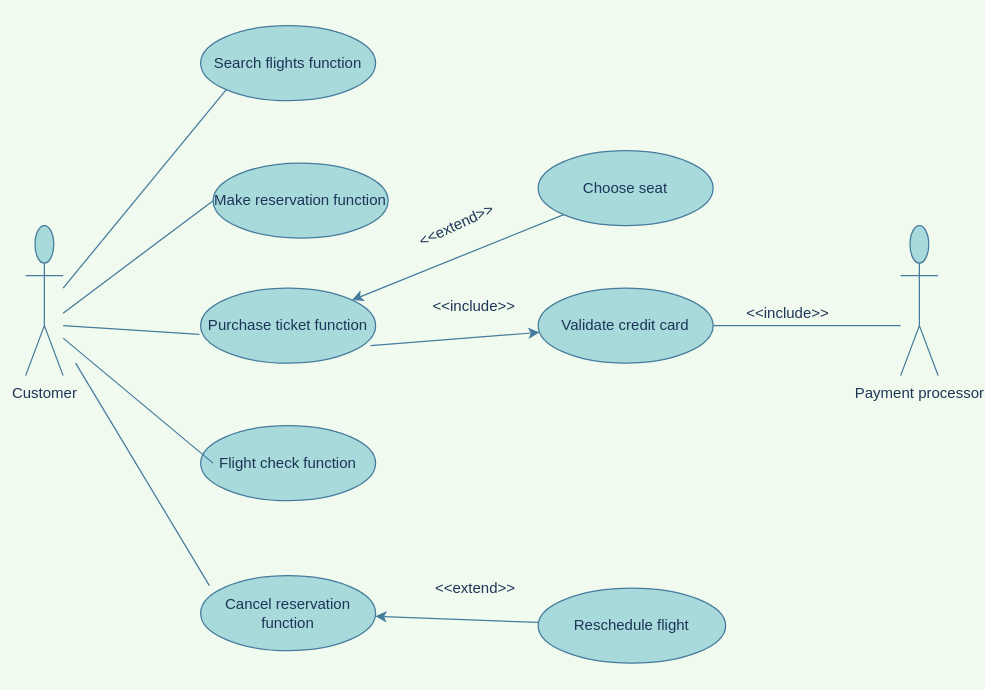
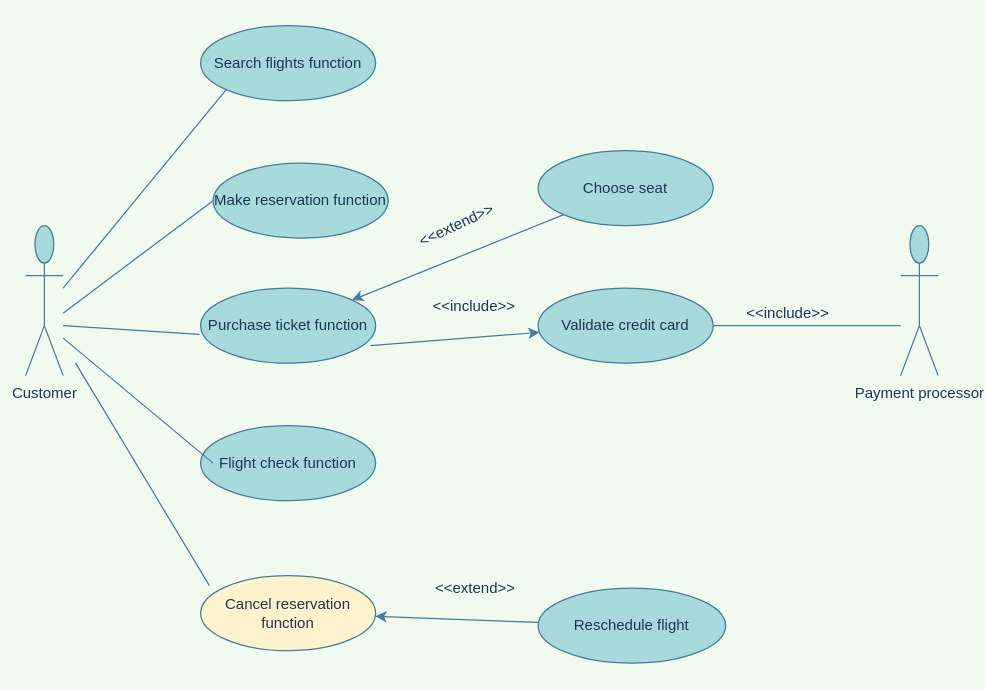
node "Cancel reservation function": fillcolor #a8dadc -> #fff2cc
